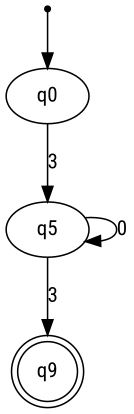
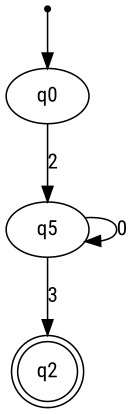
edge "q0" -> "q5": label "3" -> "2"
node "q9": label "q9" -> "q2"
